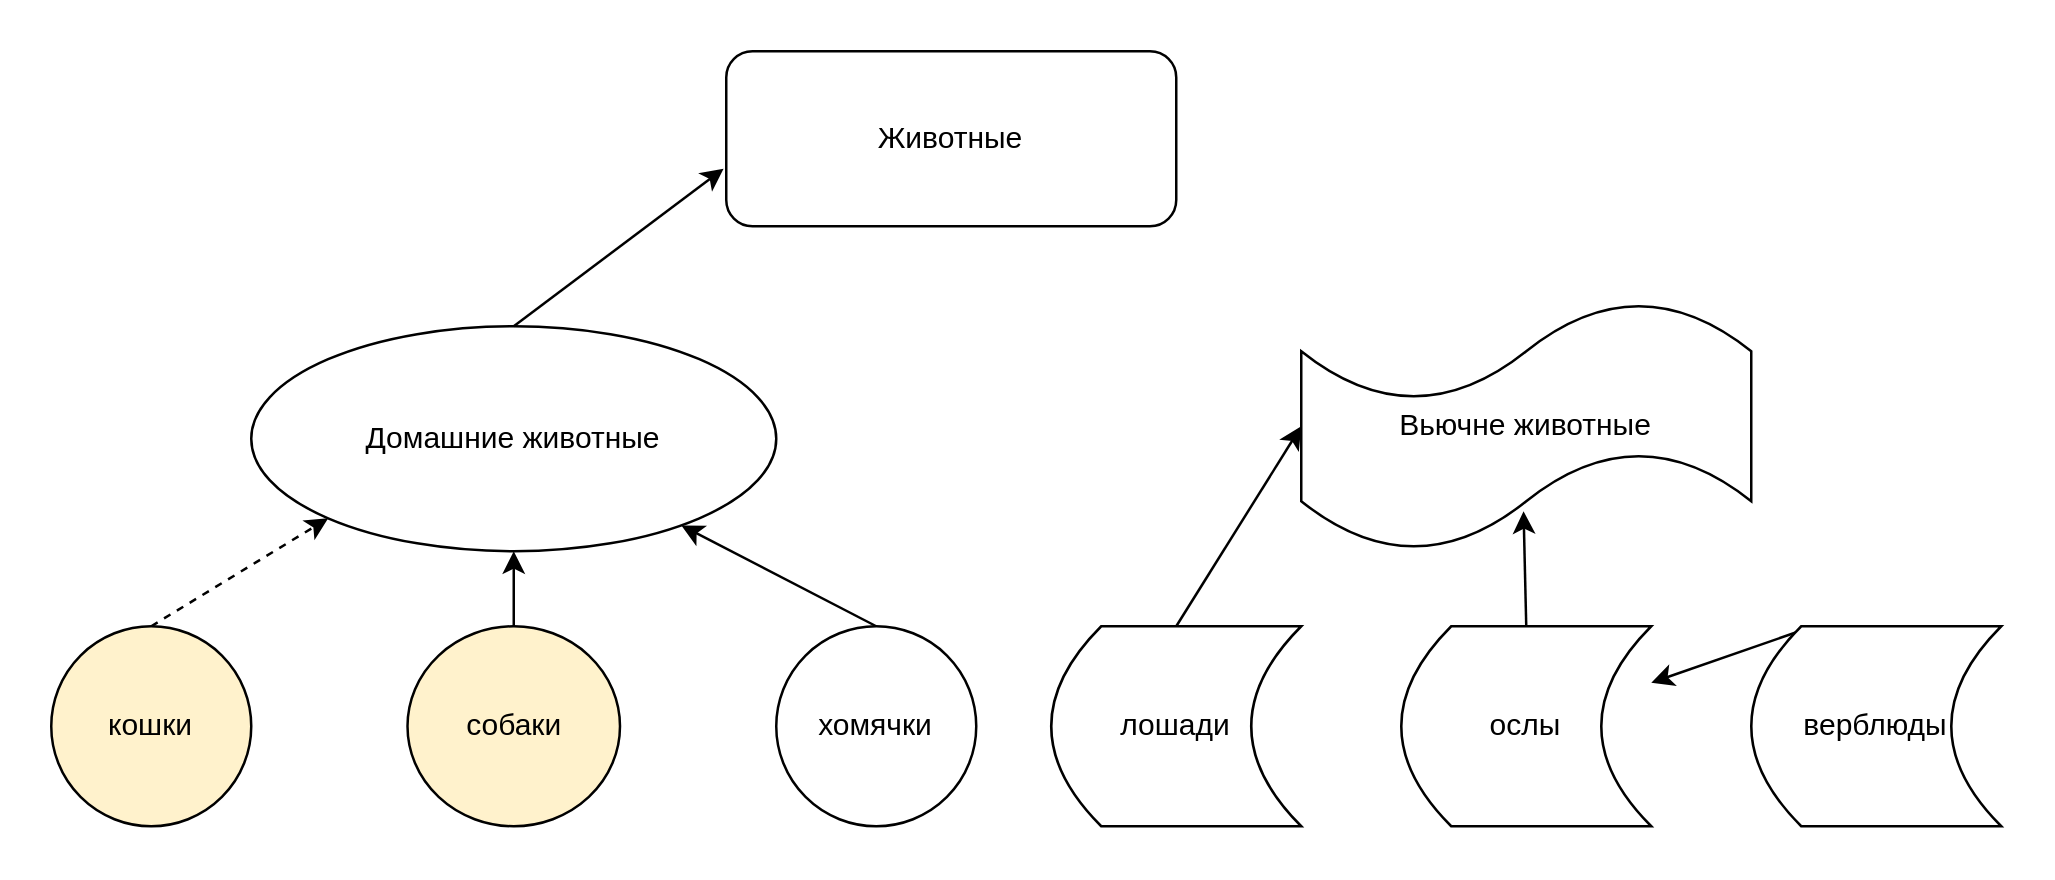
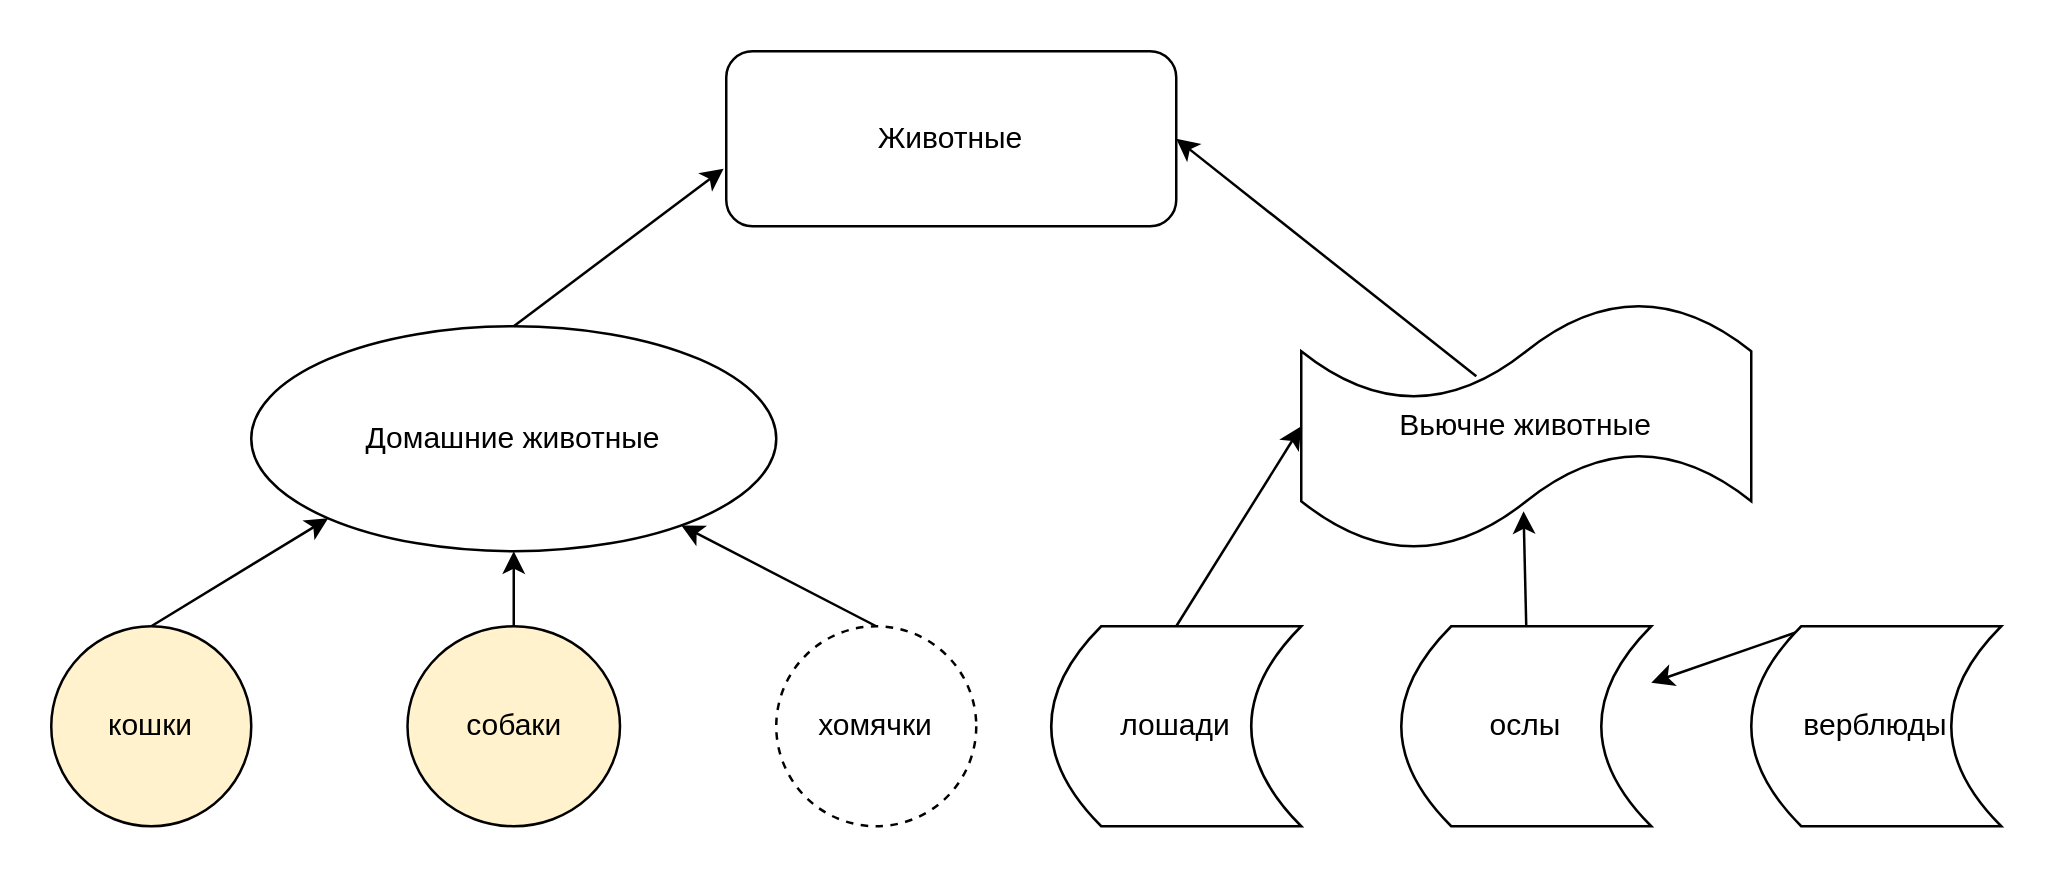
edge "Вьючне животные" -> "Животные": added
edge "кошки" -> "Домашние животные": style dashed -> solid
node "хомячки": style solid -> dashed
